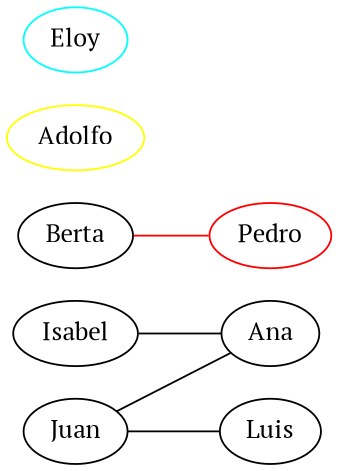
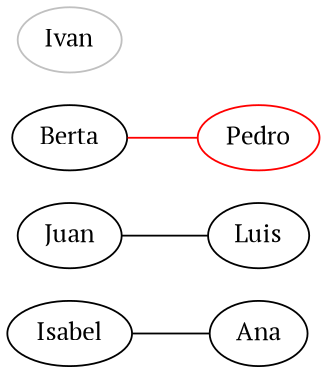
node "Ivan": added
node "Eloy": removed
node "Adolfo": removed
edge "Ana" -- "Juan": removed
